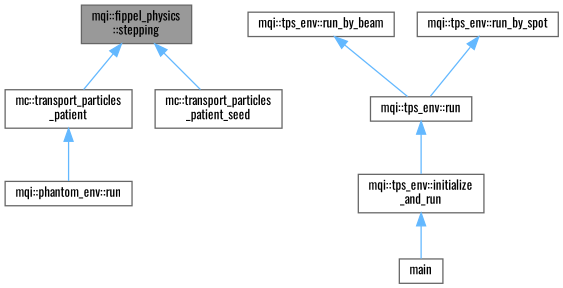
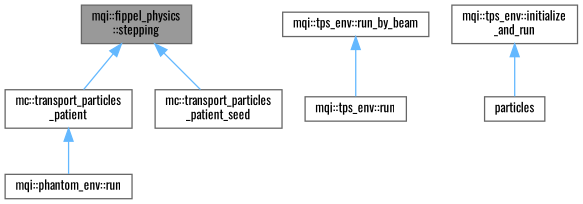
node "mqi::tps_env::run_by_spot": removed
edge "mqi::tps_env::initialize _and_run" -> "mqi::tps_env::run": removed
node "main": label "main" -> "particles"
